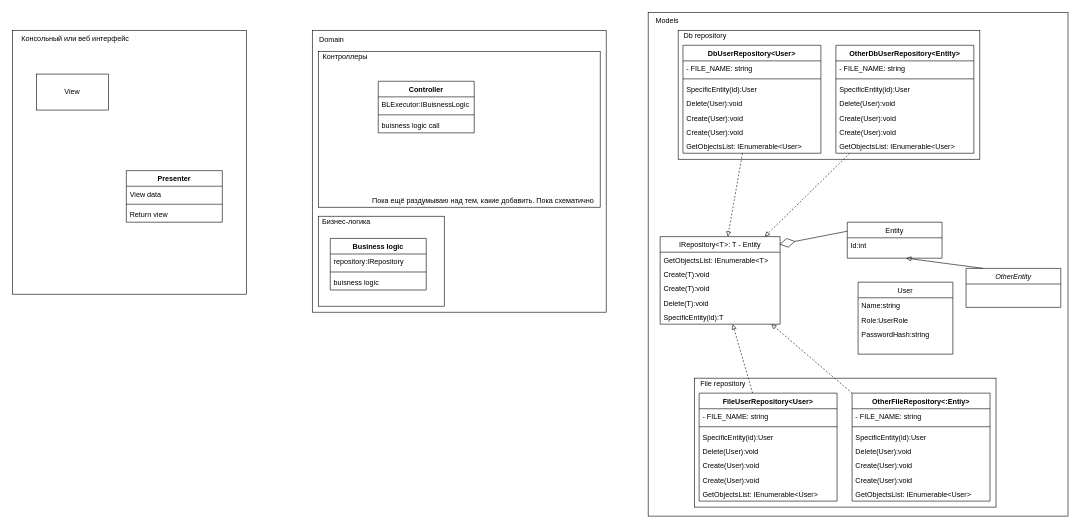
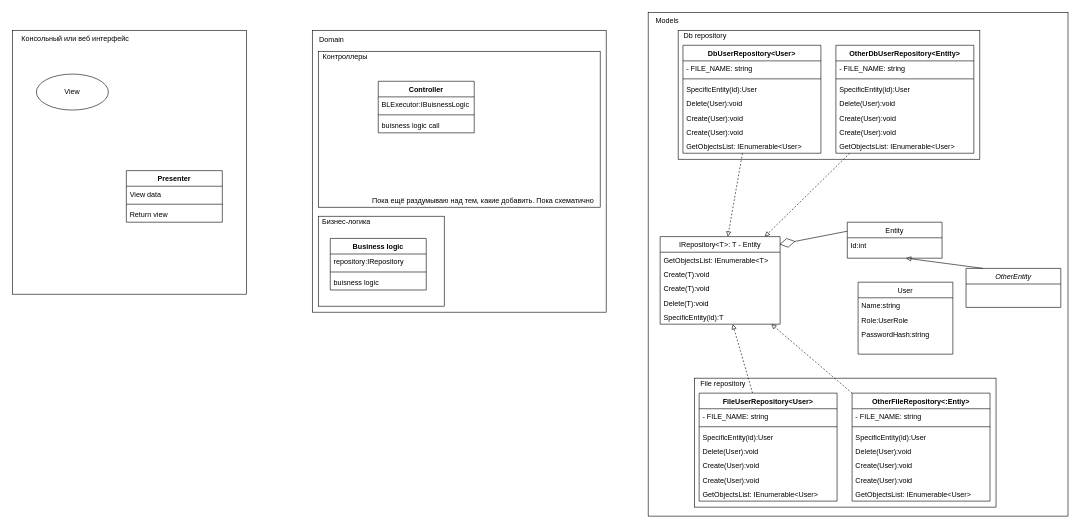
node "View": shape rectangle -> ellipse
